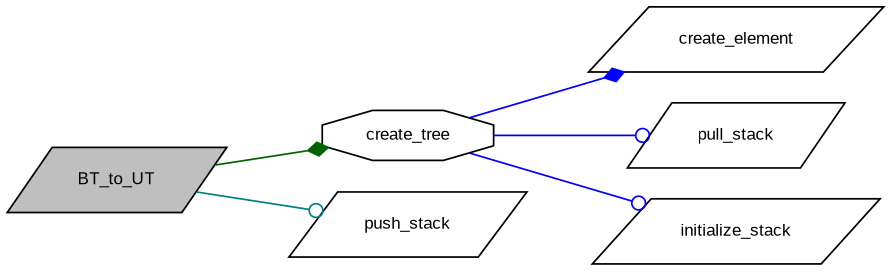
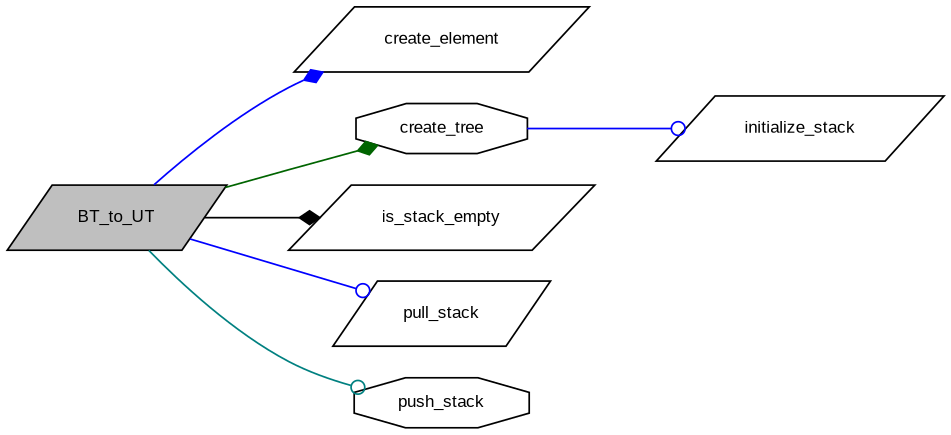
edge "create_tree" -> "create_element": now "BT_to_UT" -> "create_element"
edge "create_tree" -> "pull_stack": now "BT_to_UT" -> "pull_stack"
node "is_stack_empty": added
node "push_stack": shape parallelogram -> octagon
